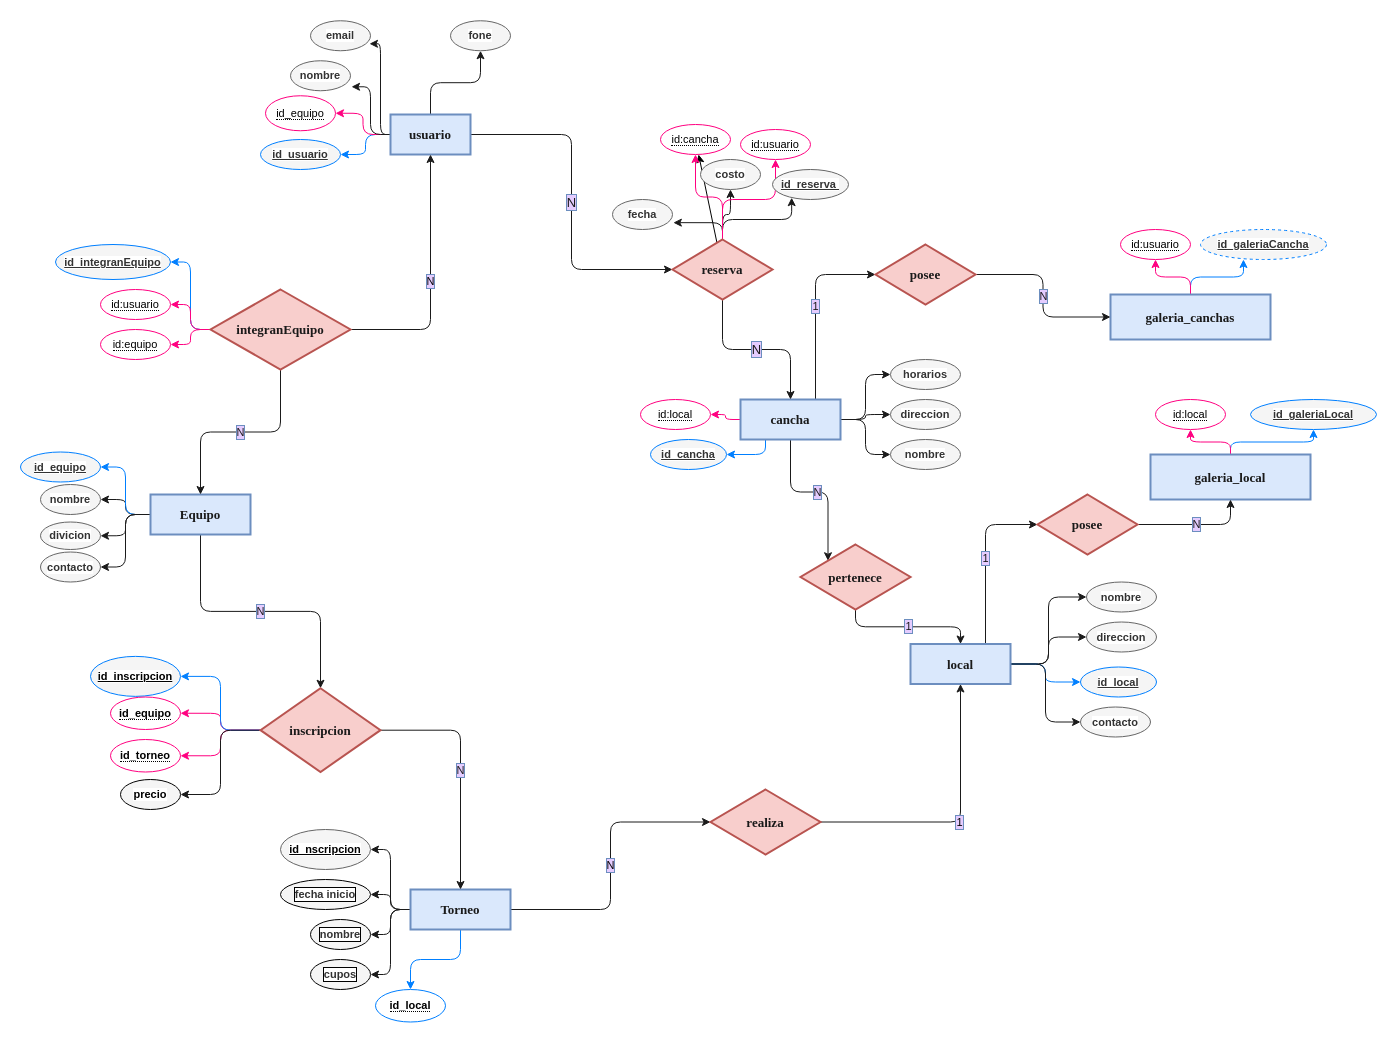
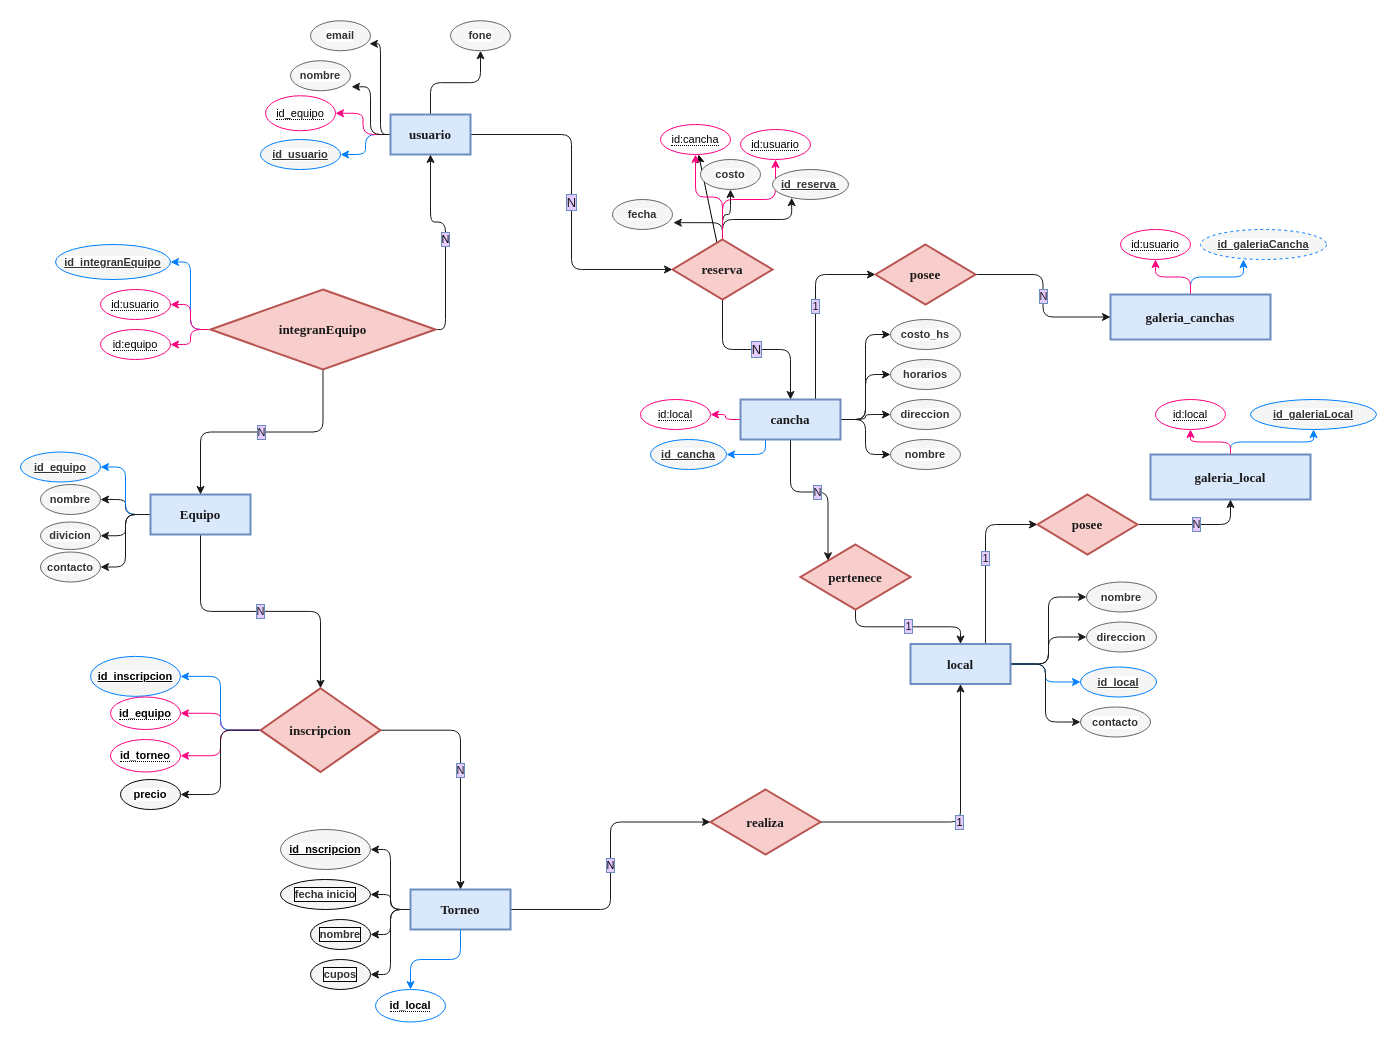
node "integranEquipo": size 140x80 -> 225x80
node "costo_hs": added
edge "cancha" -> "costo_hs": added
